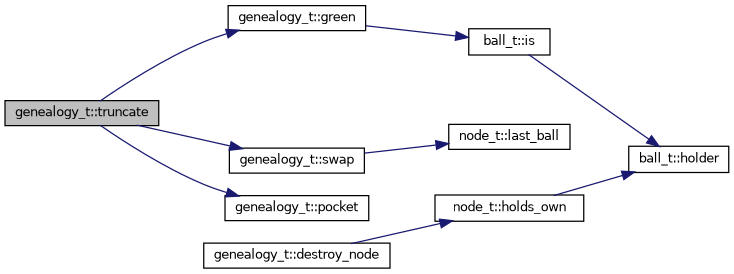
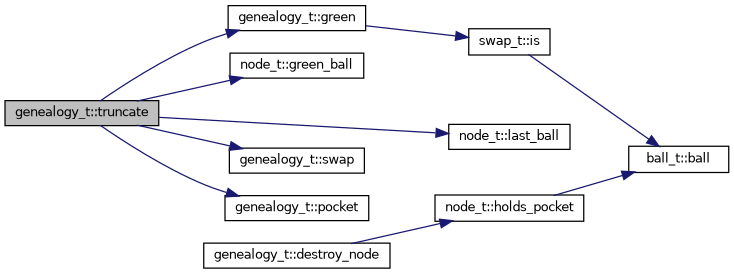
node "ball_t::is": label "ball_t::is" -> "swap_t::is"
node "node_t::green_ball": added
edge "genealogy_t::swap" -> "node_t::last_ball": now "genealogy_t::truncate" -> "node_t::last_ball"
node "ball_t::holder": label "ball_t::holder" -> "ball_t::ball"
node "node_t::holds_own": label "node_t::holds_own" -> "node_t::holds_pocket"
